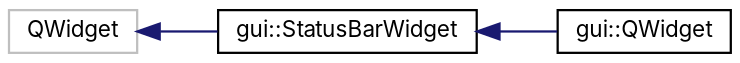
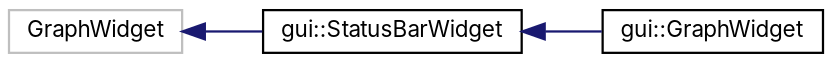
node "QWidget": label "QWidget" -> "GraphWidget"
node "gui::QWidget": label "gui::QWidget" -> "gui::GraphWidget"
